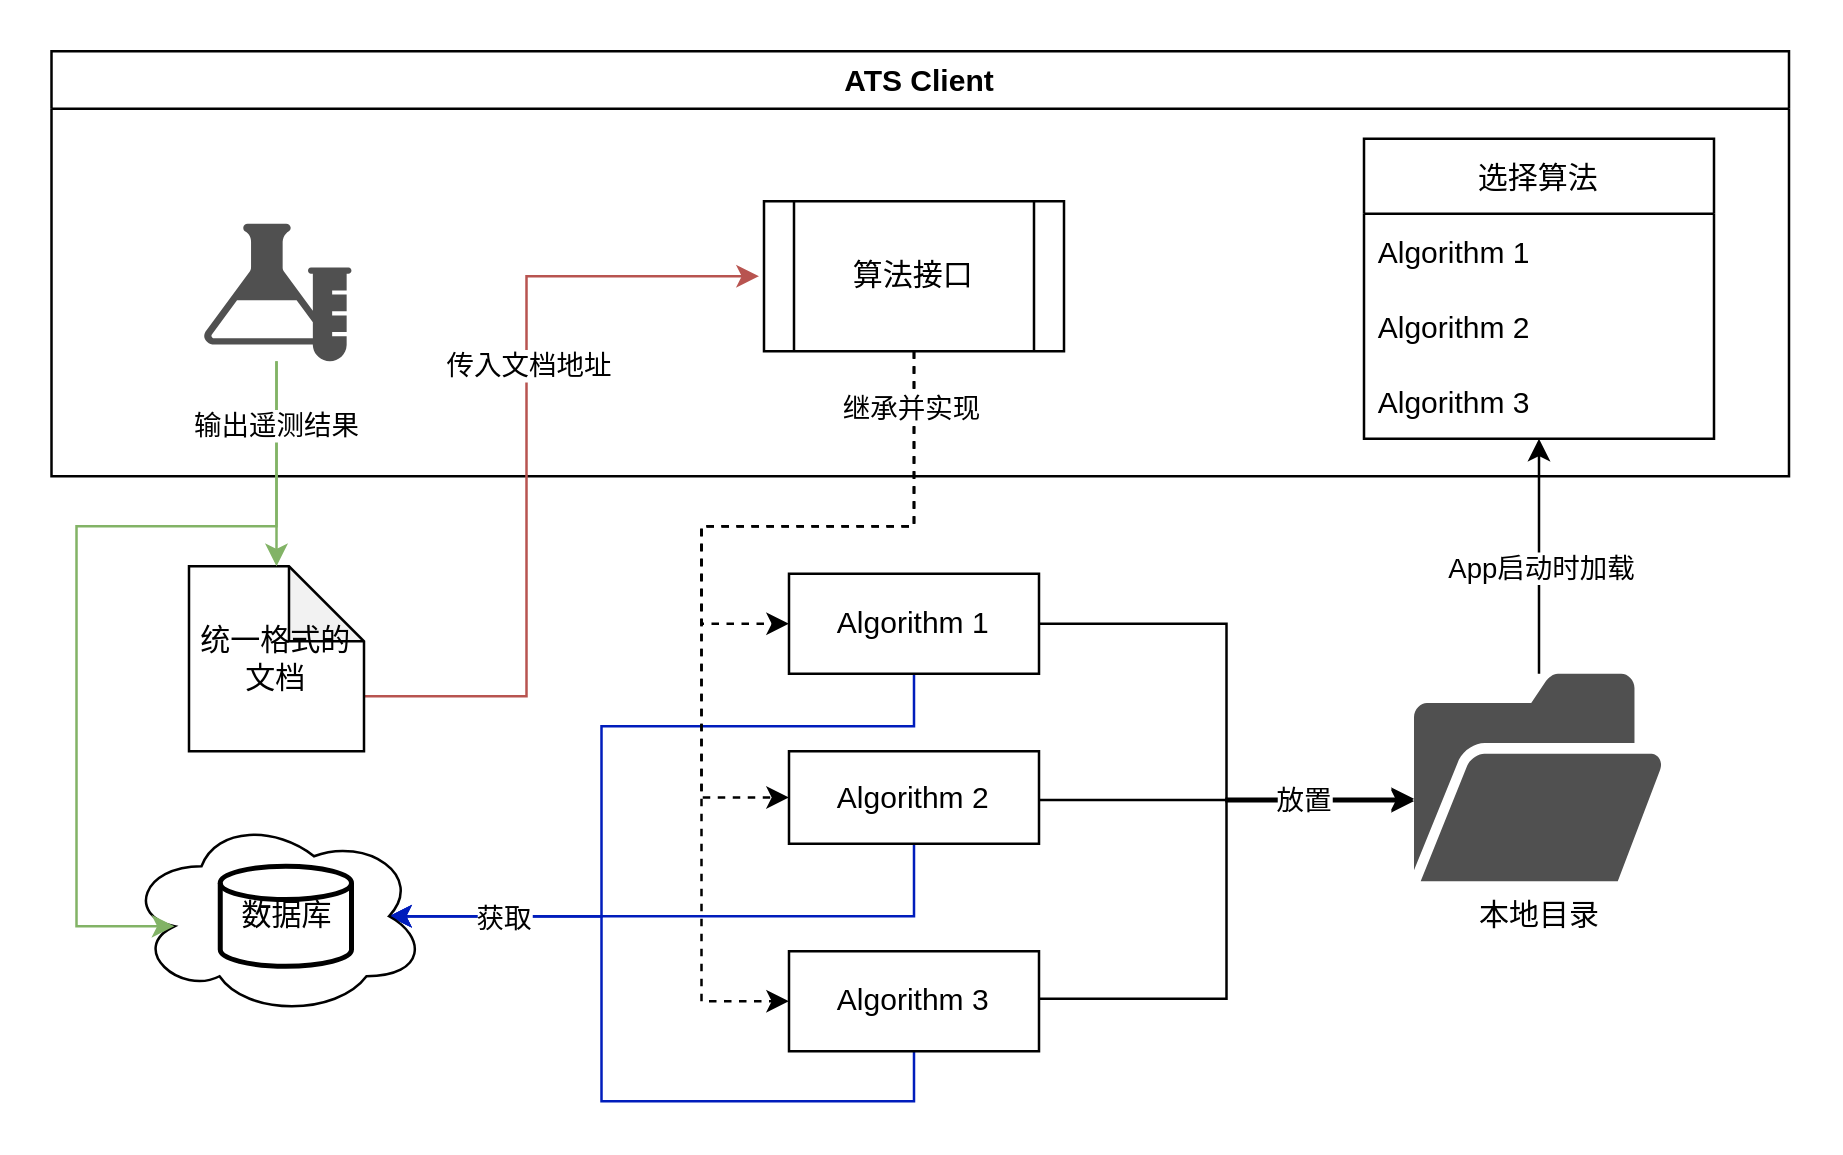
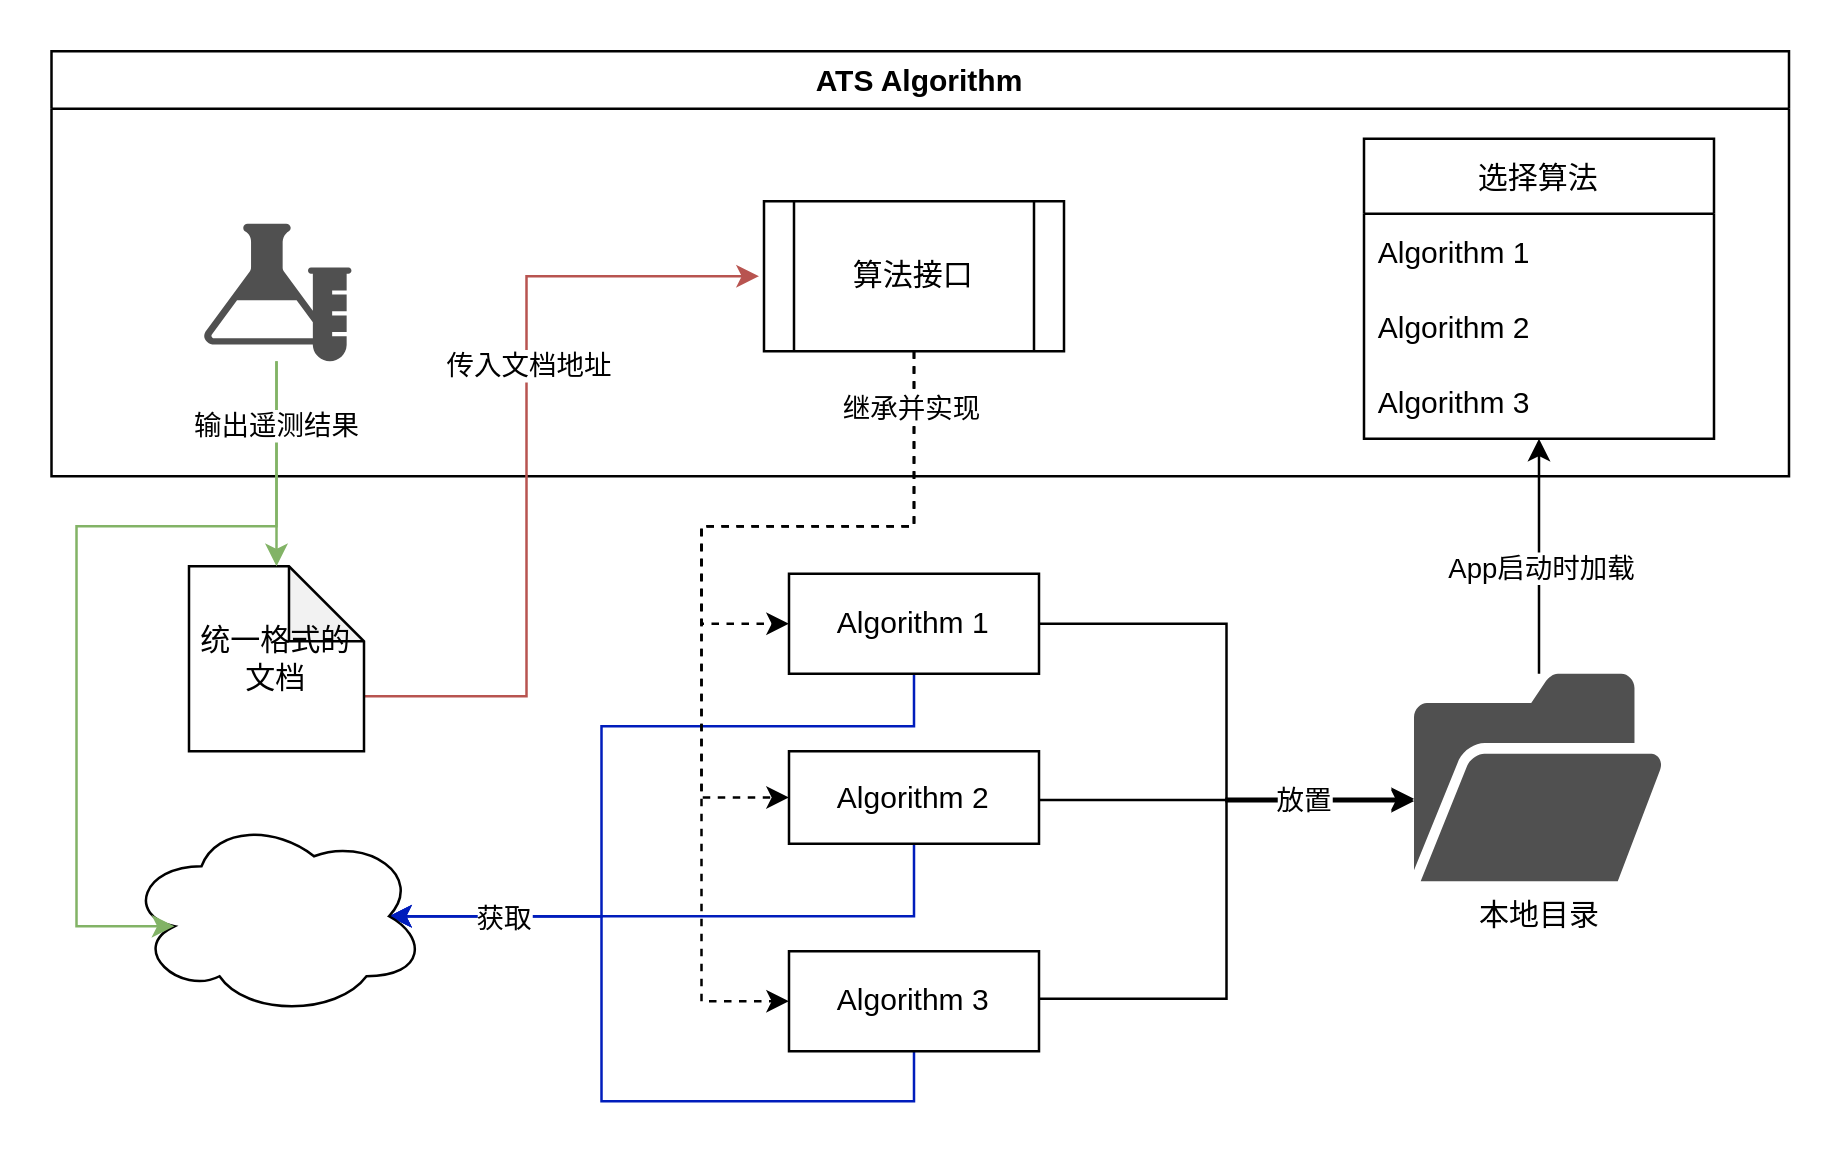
node "ATS Client": label "ATS Client" -> "ATS Algorithm"
node "数据库": removed
